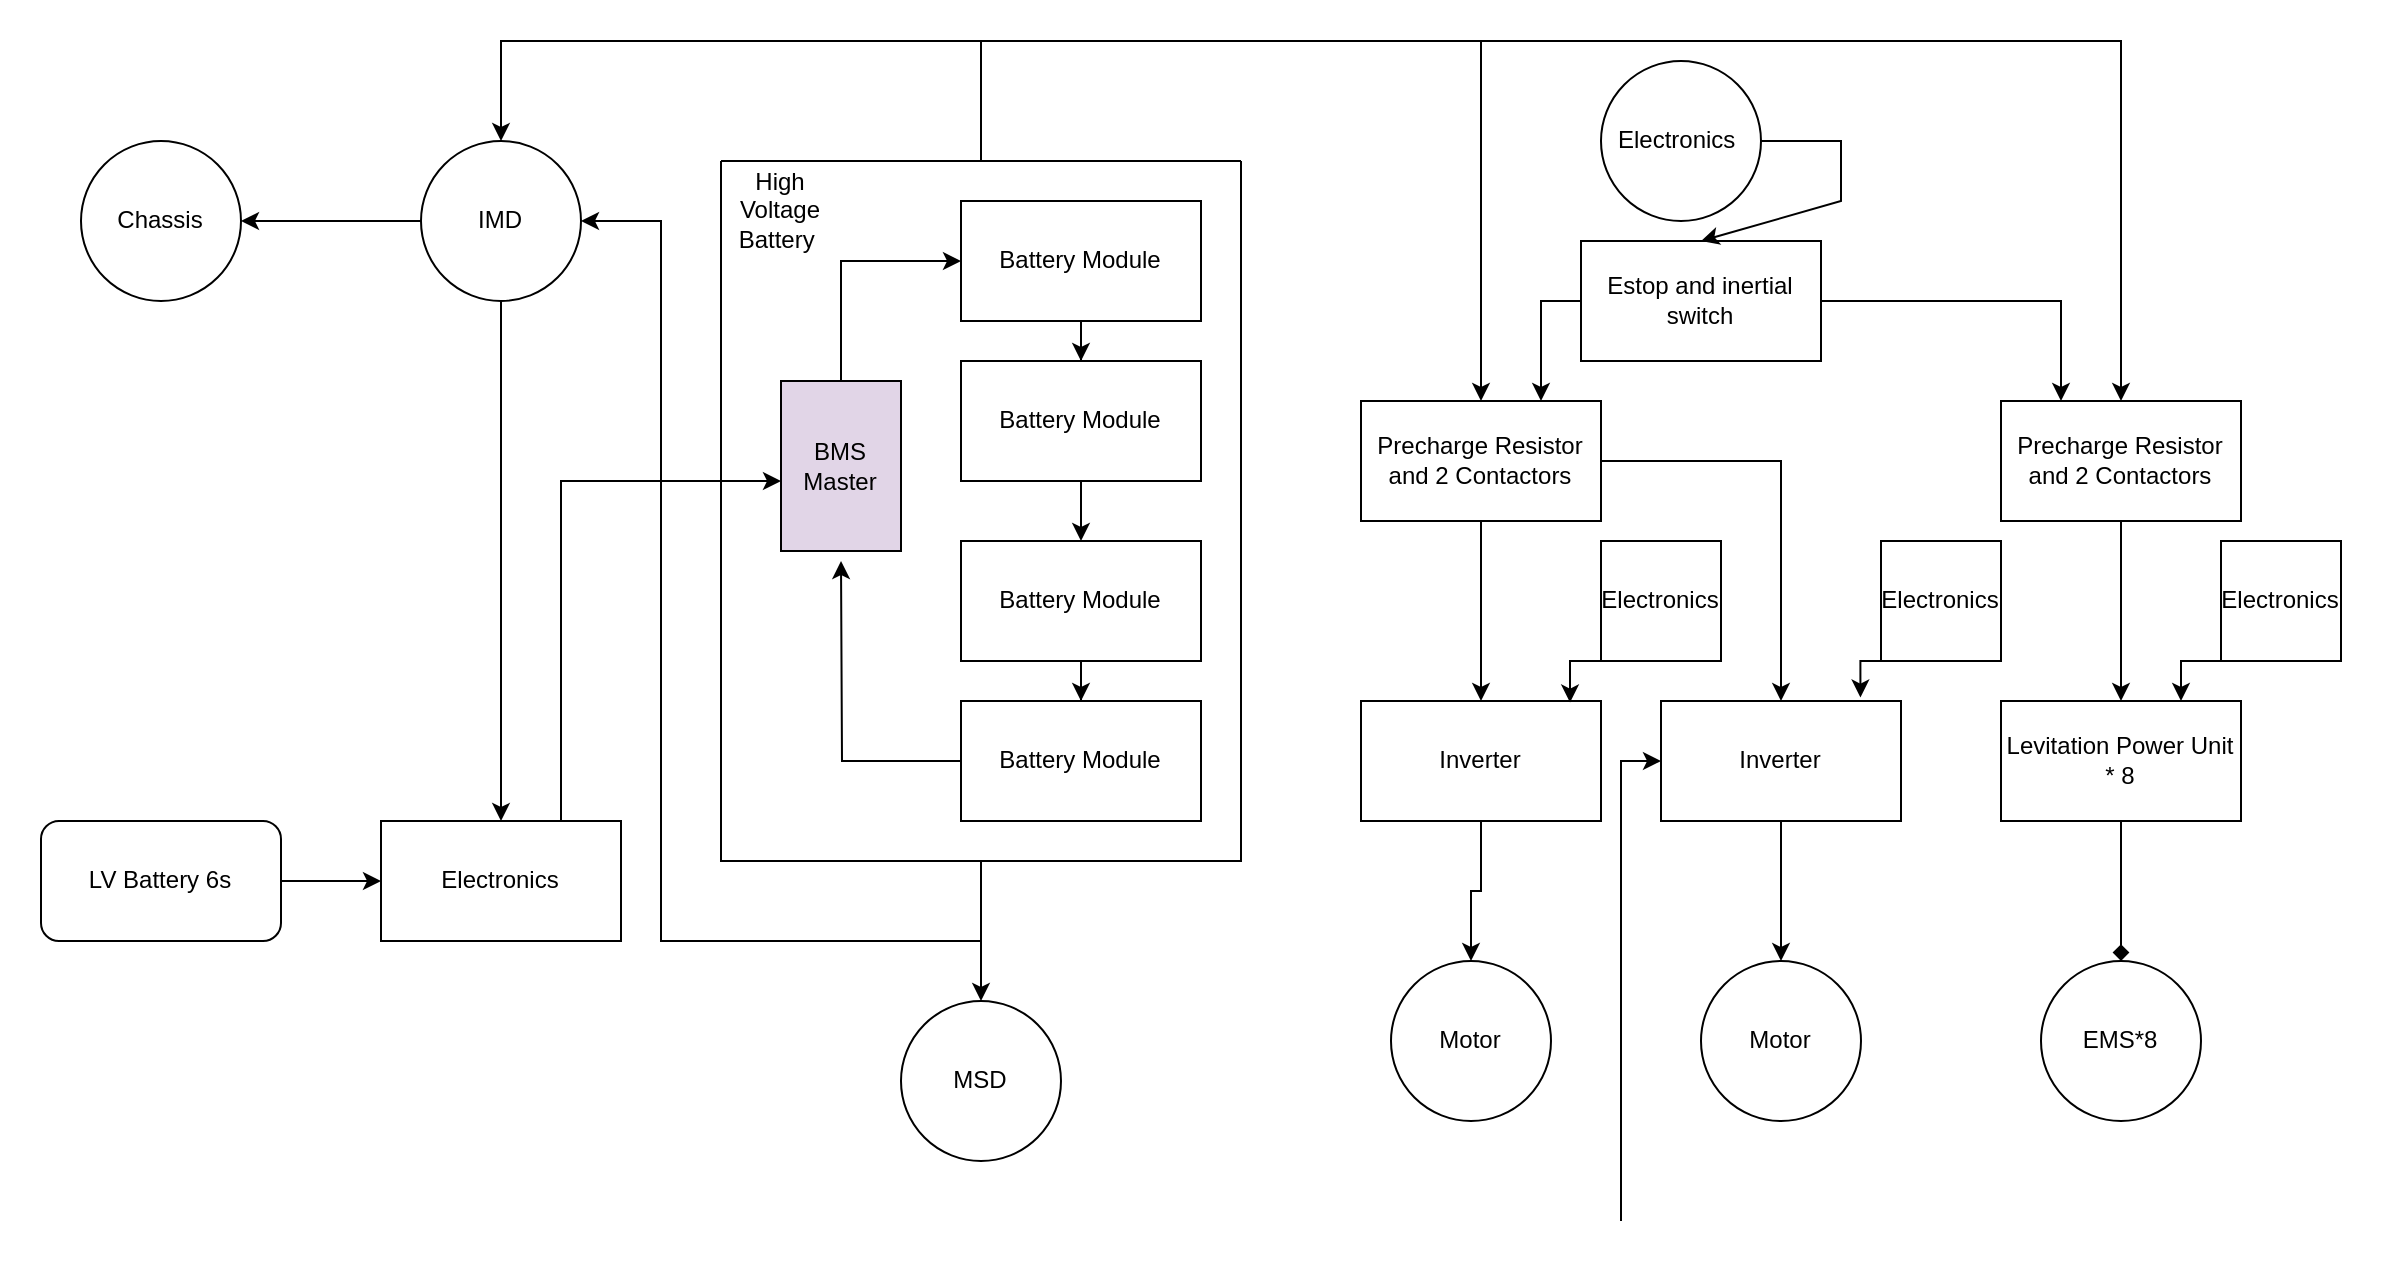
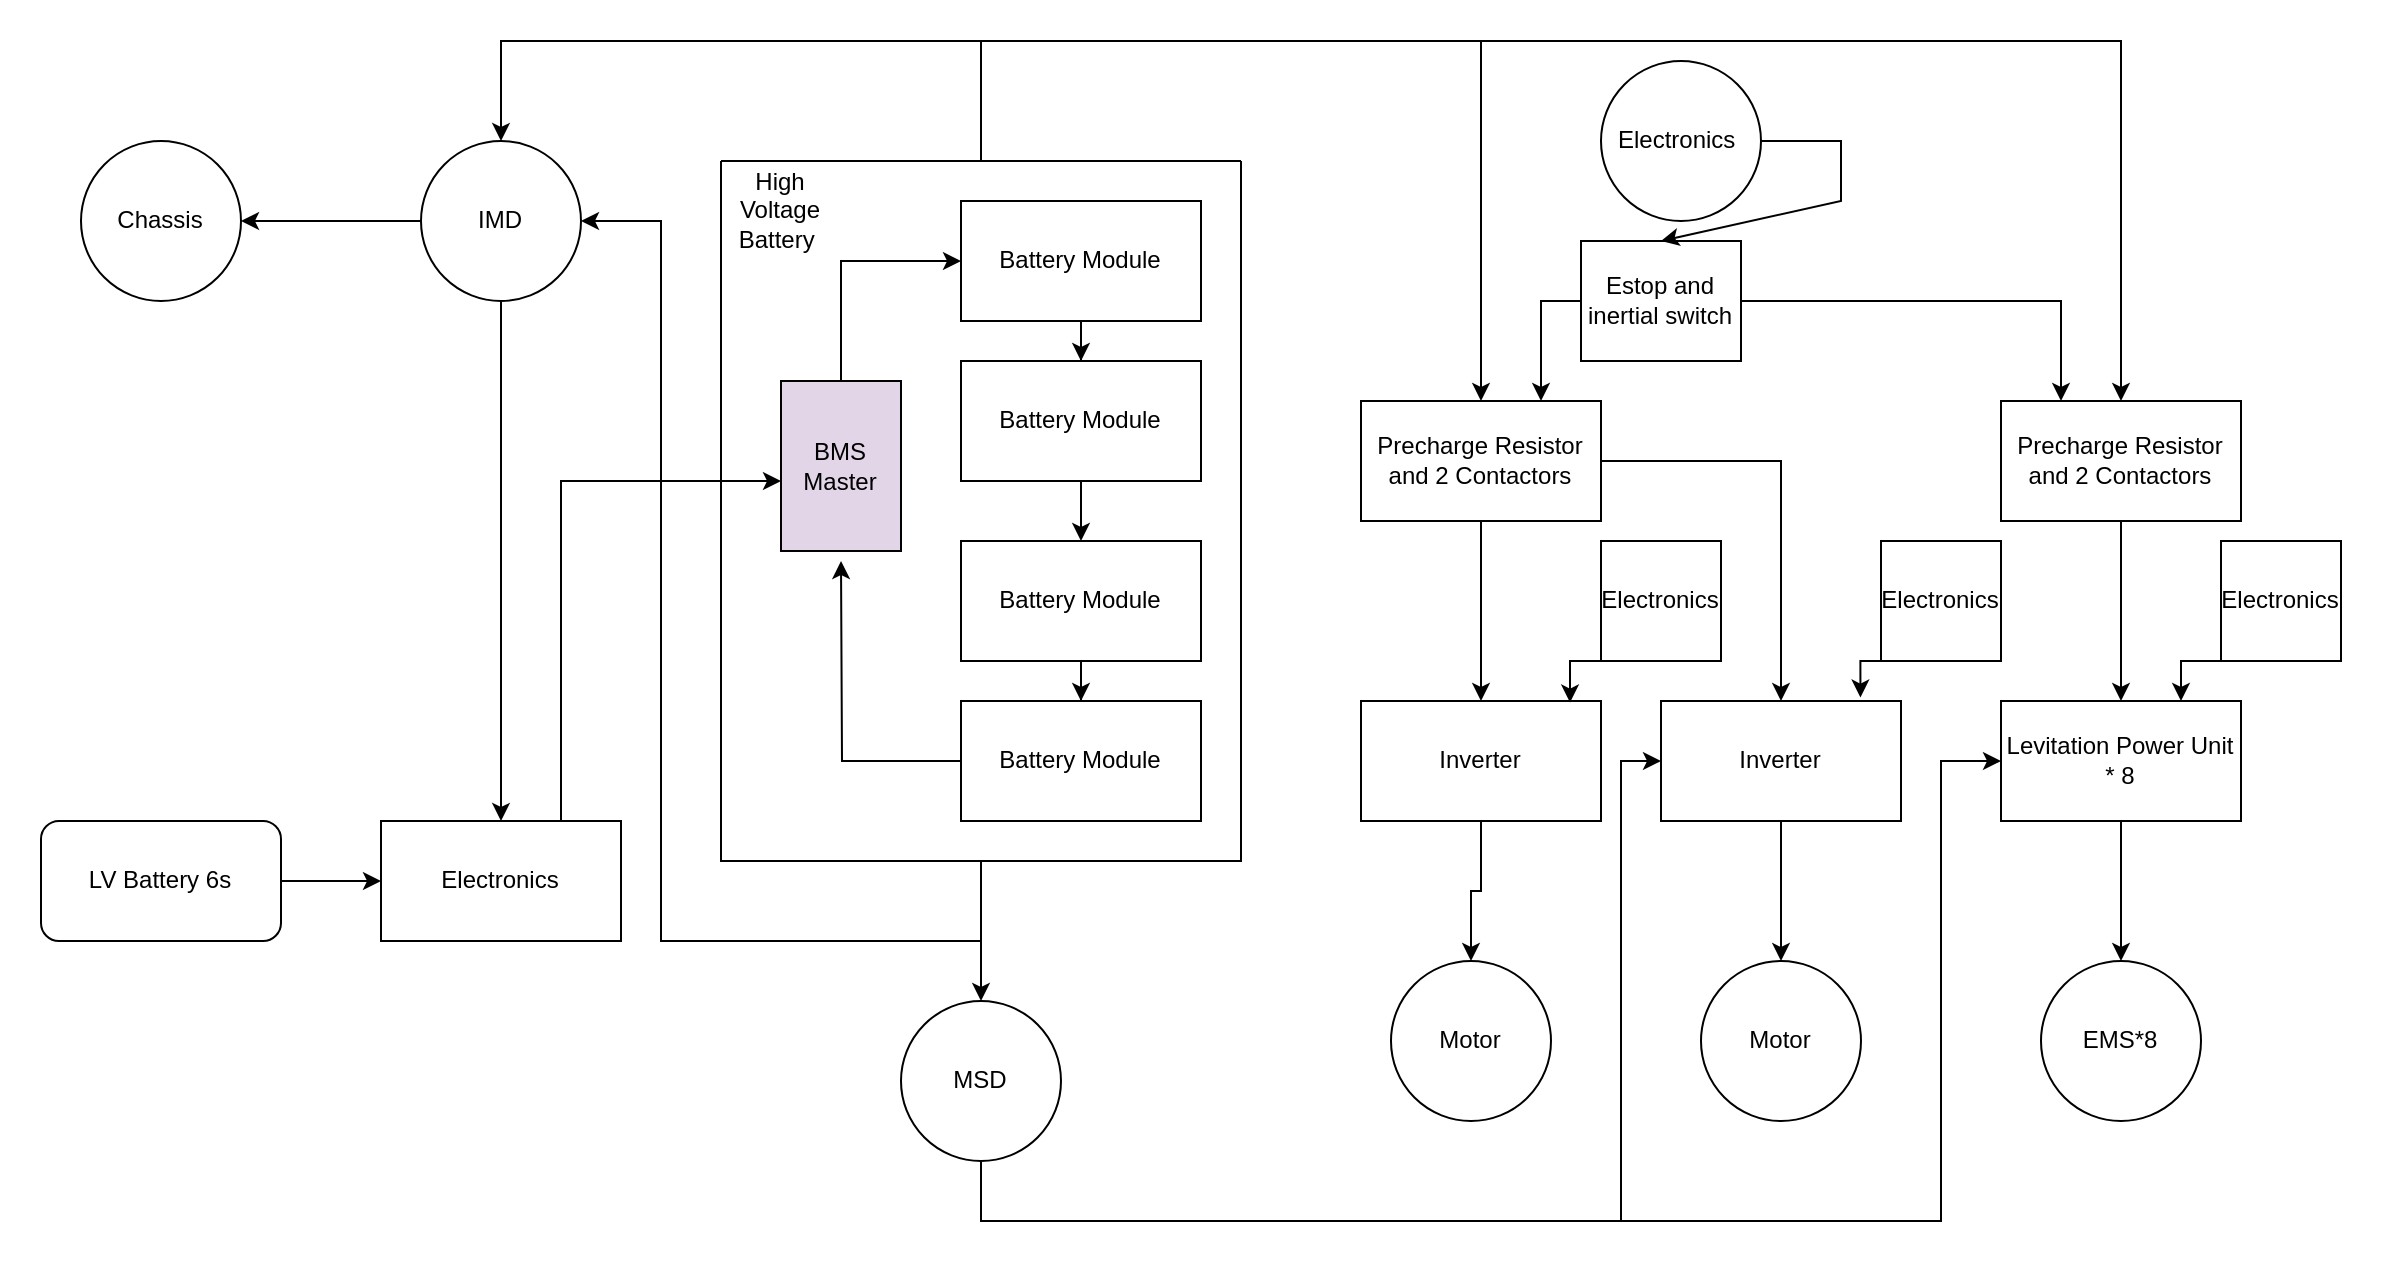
node "Estop and inertial switch": size 240x120 -> 160x120
edge "Levitation Power Unit * 8" -> "EMS*8": arrowhead diamond -> classic
edge "MSD" -> "Levitation Power Unit * 8": added
